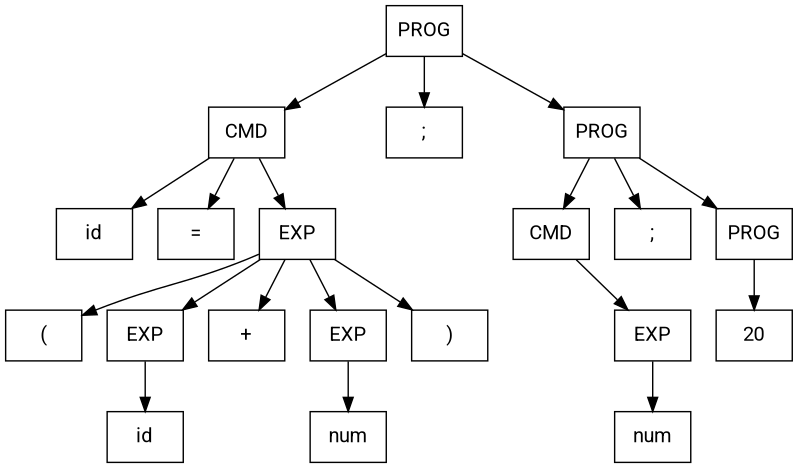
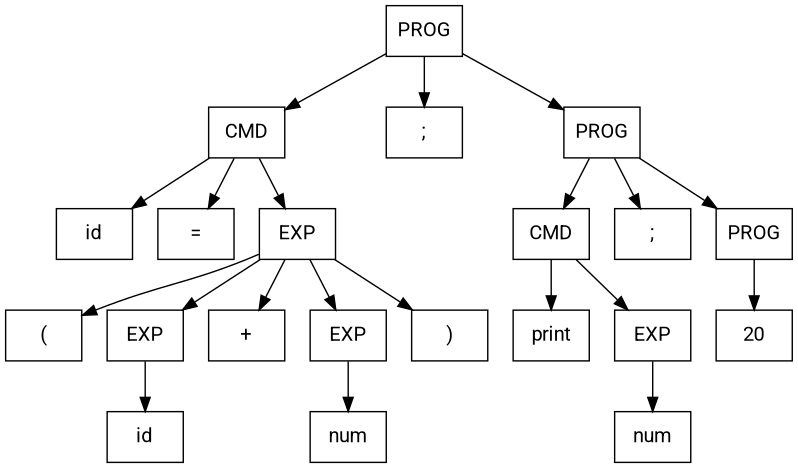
node "print": added
